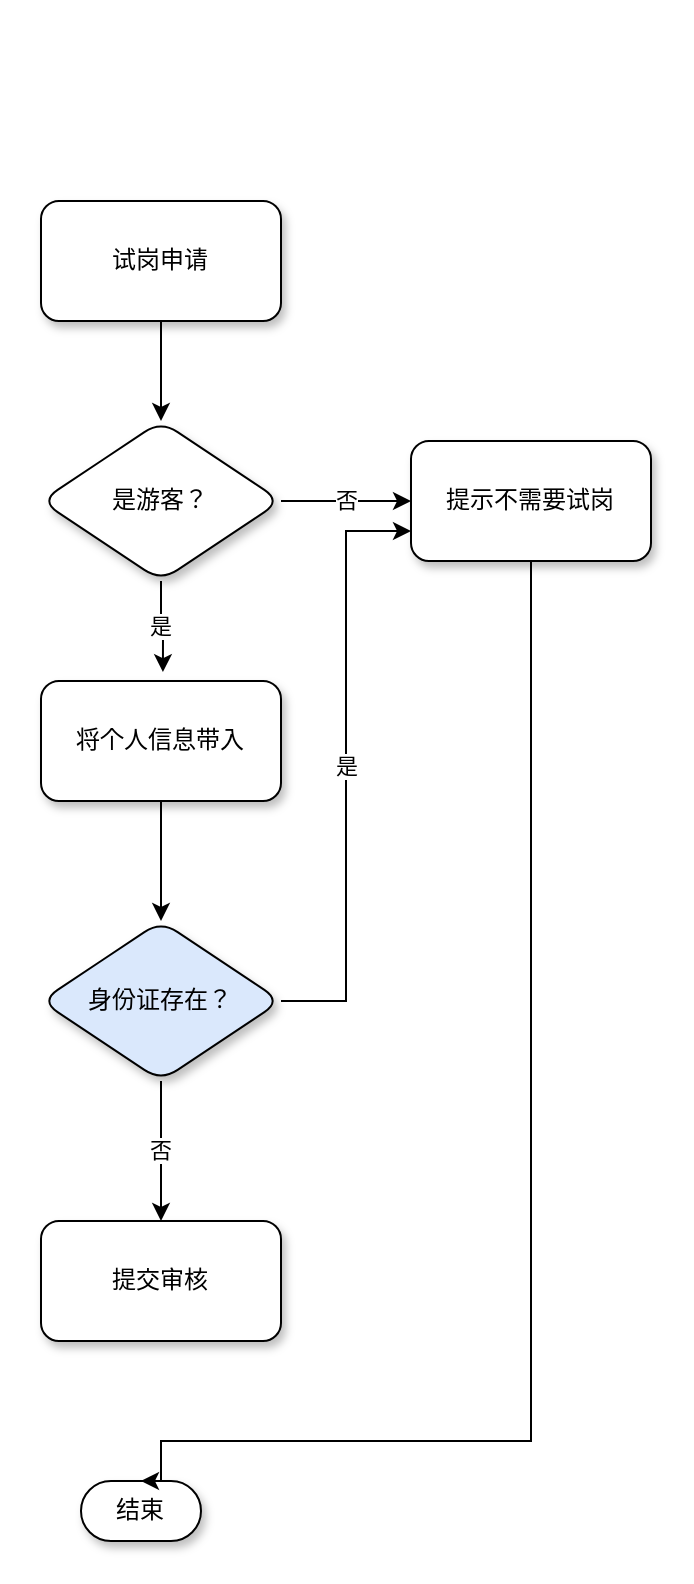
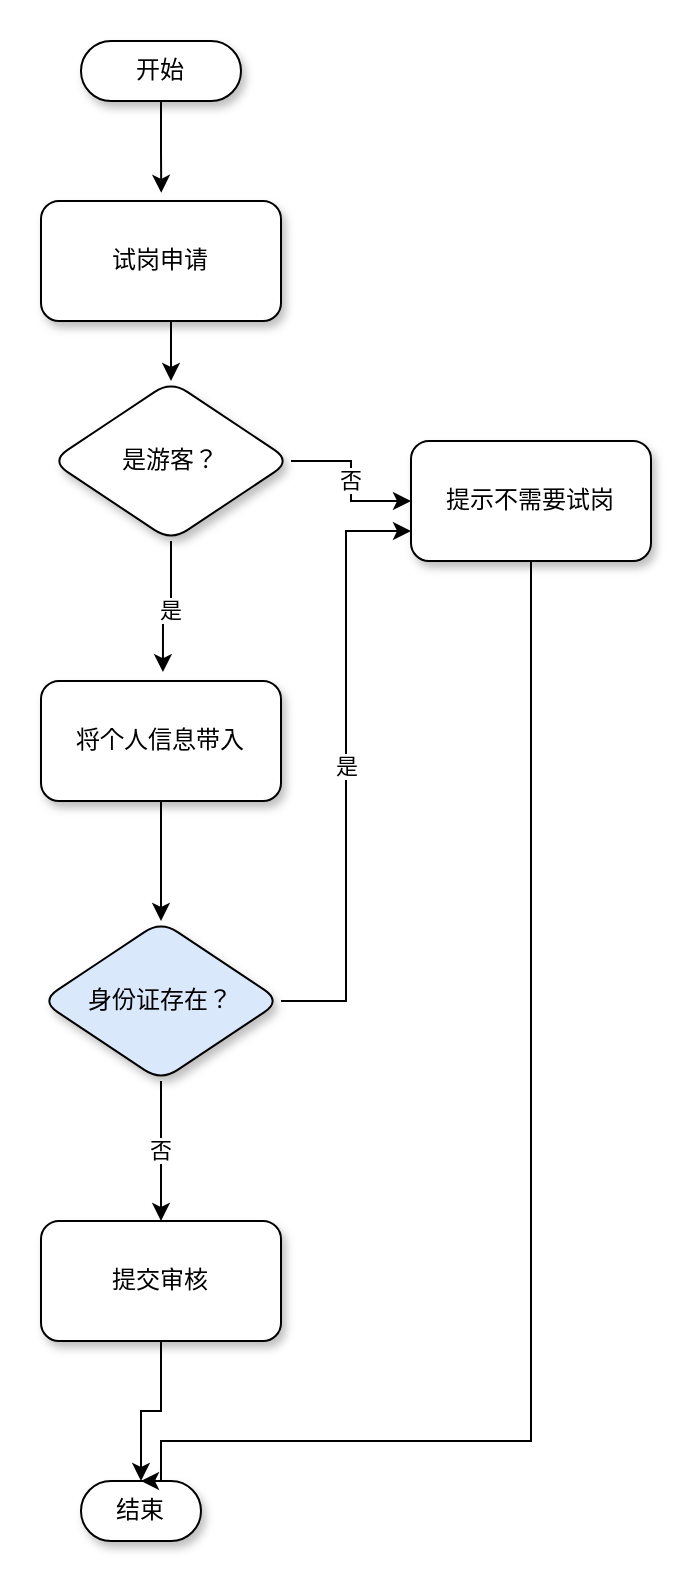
node "开始": added
edge "开始" -> "试岗申请": added
node "是游客？": moved (161, 501) -> (171, 461)
edge "提交审核" -> "结束": added
